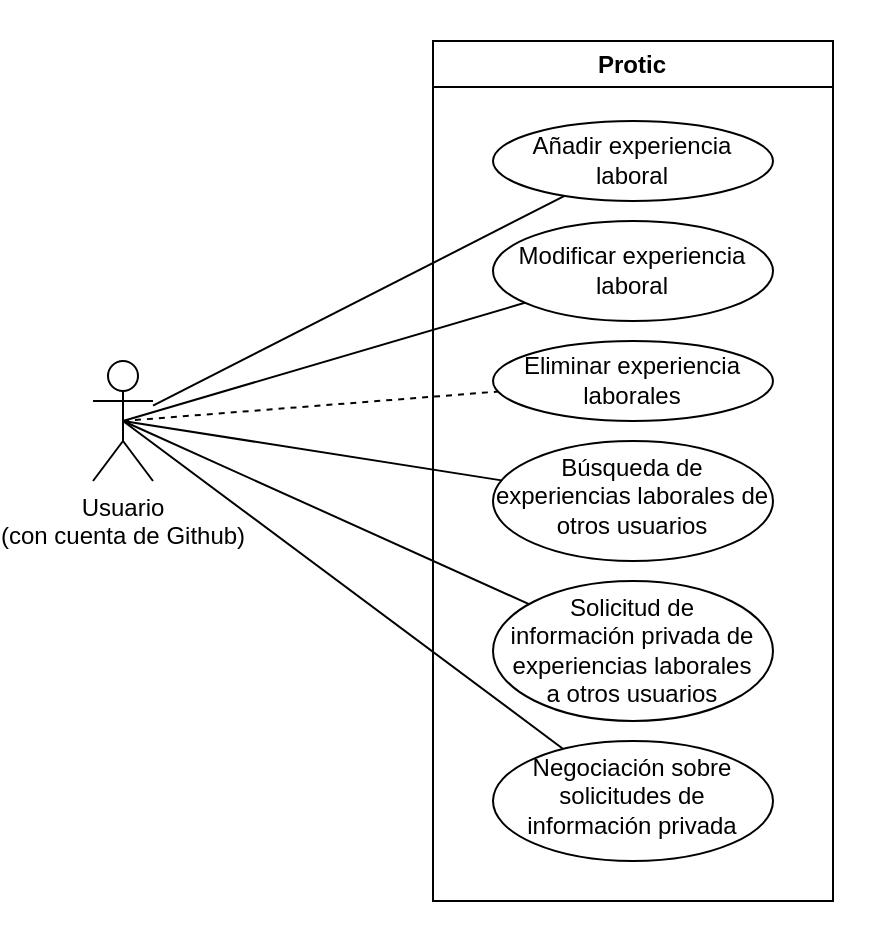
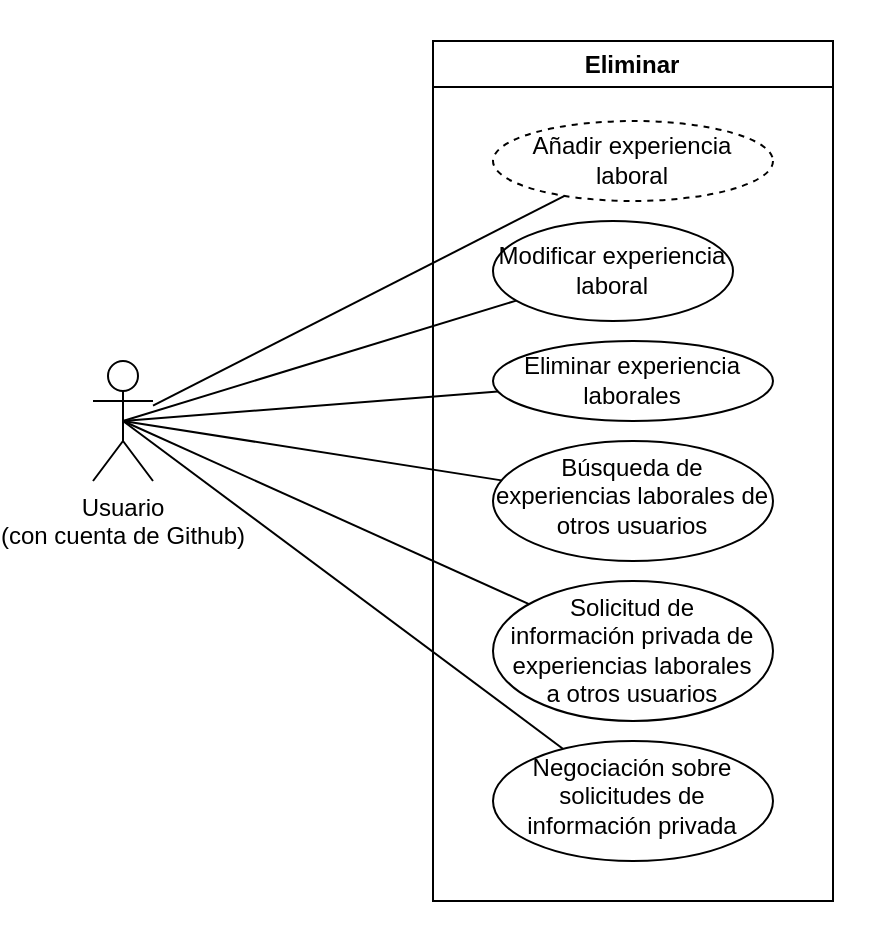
node "Protic": label "Protic" -> "Eliminar"
node "Añadir experiencia laboral": style solid -> dashed
node "Modificar experiencia laboral": size 280x100 -> 240x100
edge "Eliminar experiencia laborales" -- "Usuario (con cuenta de Github)": style dashed -> solid
